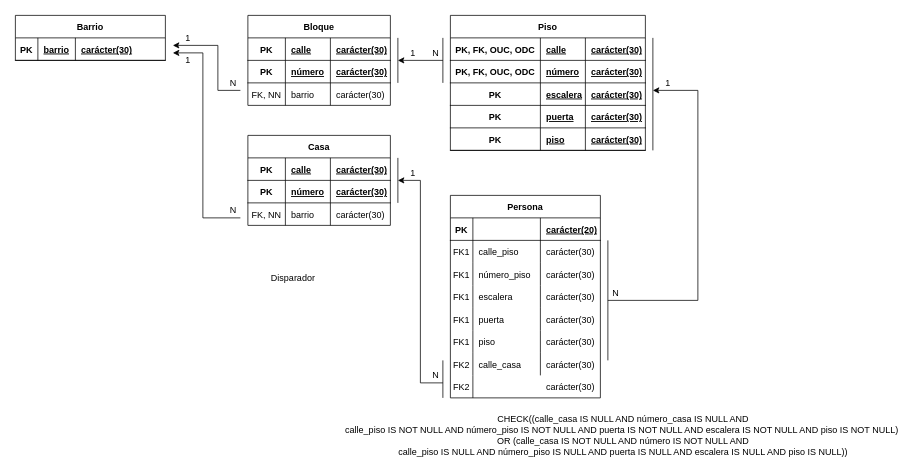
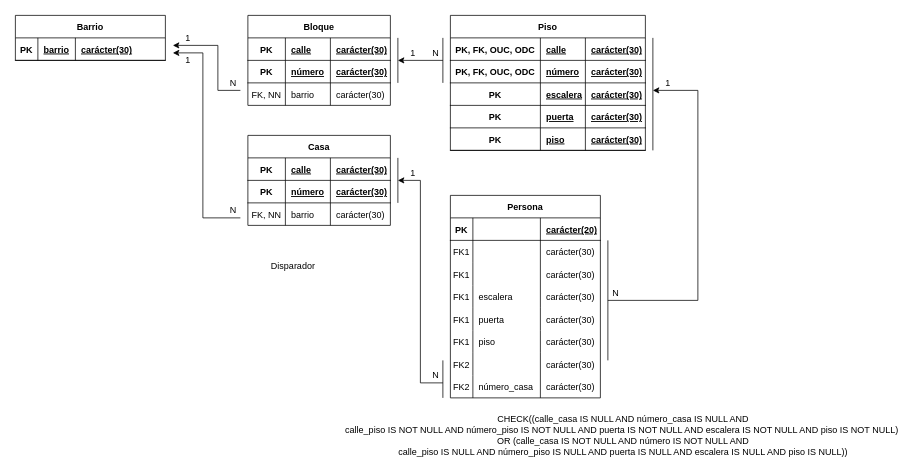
node "calle_piso": removed
node "número_piso": removed
node "Disparador": moved (293, 278) -> (293, 267)
node "calle_casa": removed
node "número_casa": added
